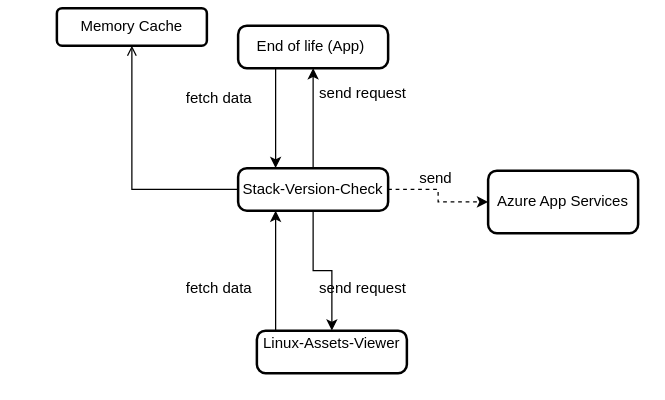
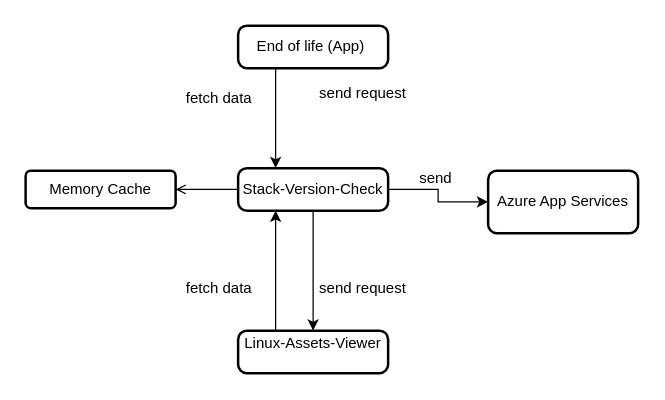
node "Memory Cache": moved (132, 27) -> (101, 189)
edge "Stack-Version-Check" -> "End of life (App)": removed
edge "Stack-Version-Check" -> "Azure App Services": style dashed -> solid
node "Linux-Assets-Viewer": moved (332, 352) -> (313, 352)
